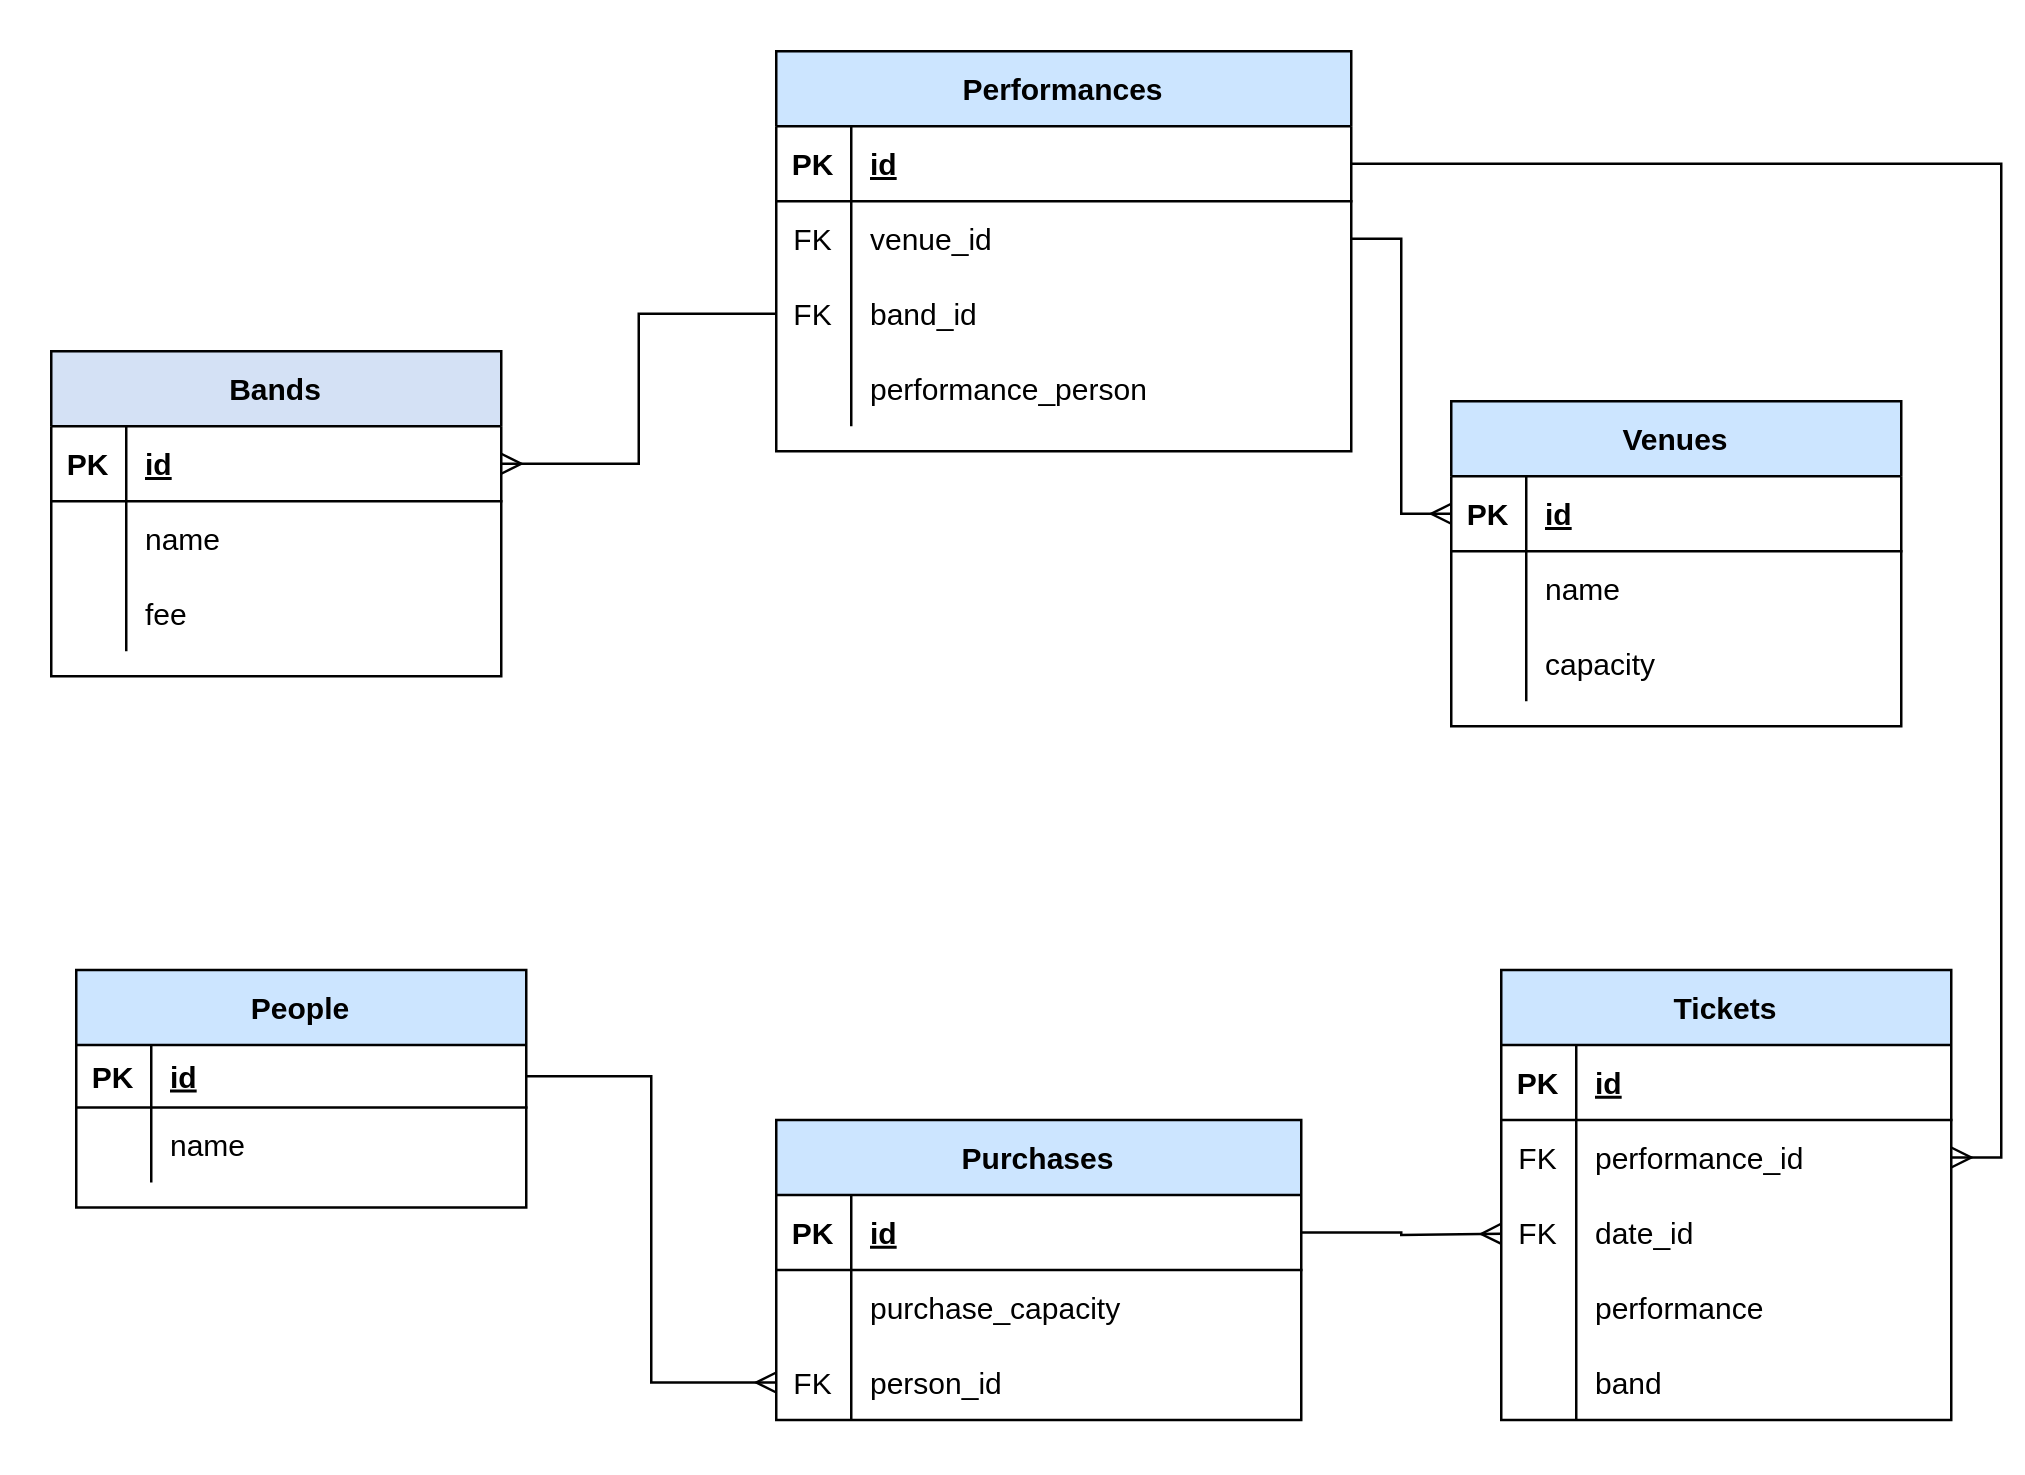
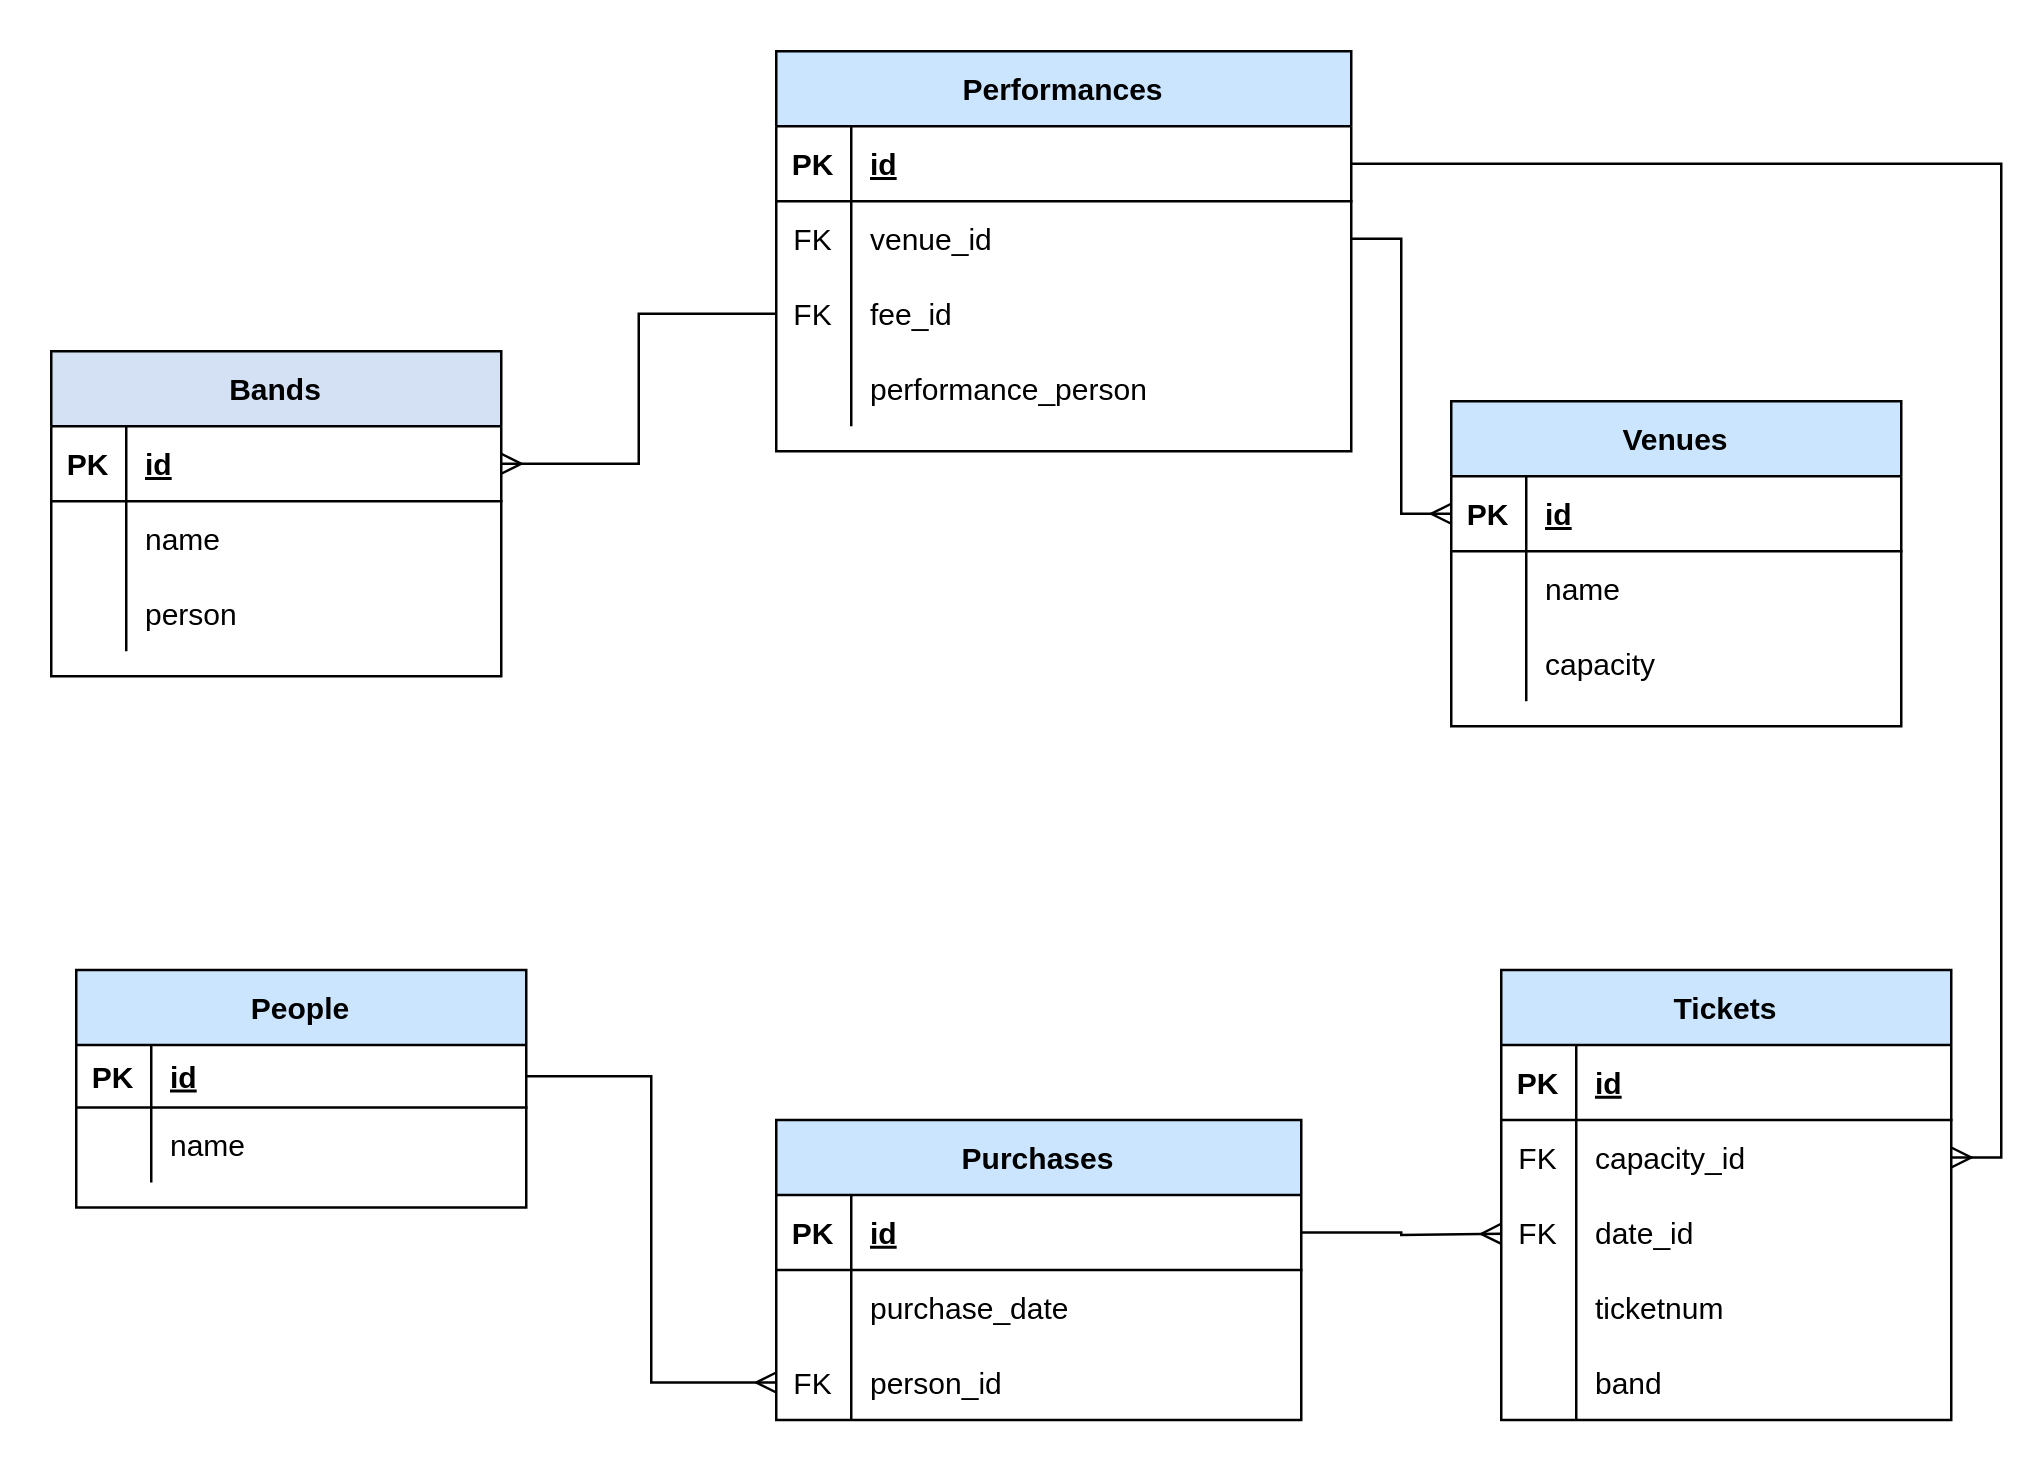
node "band_id": label "band_id" -> "fee_id"
node "fee": label "fee" -> "person"
node "performance_id": label "performance_id" -> "capacity_id"
node "purchase_capacity": label "purchase_capacity" -> "purchase_date"
node "performance": label "performance" -> "ticketnum"
